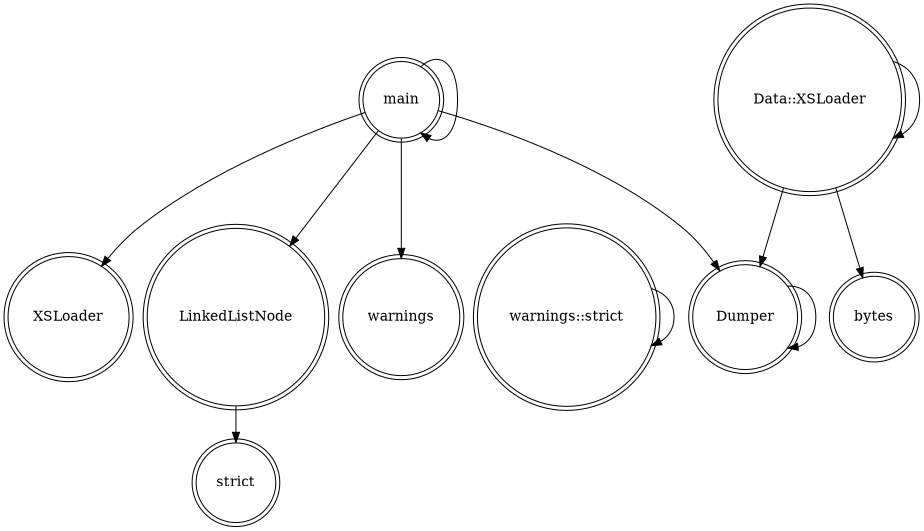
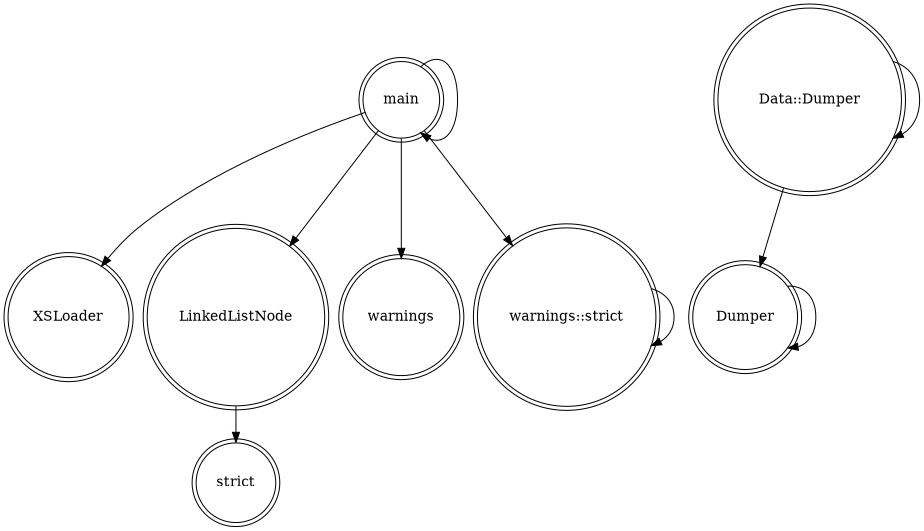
node "Data::XSLoader": label "Data::XSLoader" -> "Data::Dumper"
edge "main" -> "Dumper": now "main" -> "warnings::strict"
node "bytes": removed
